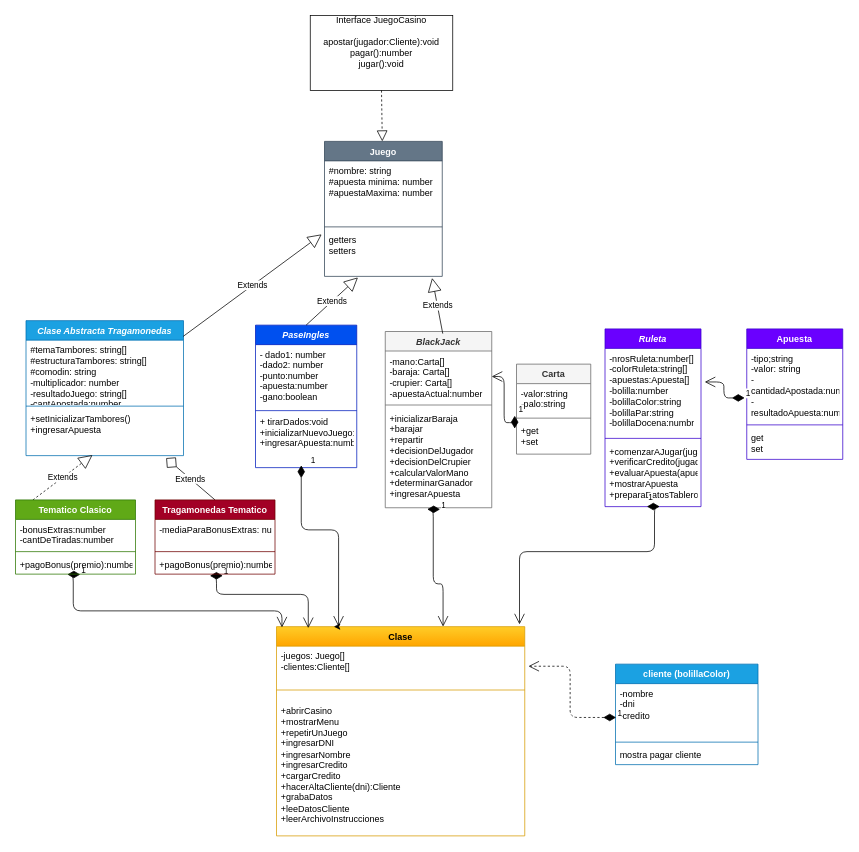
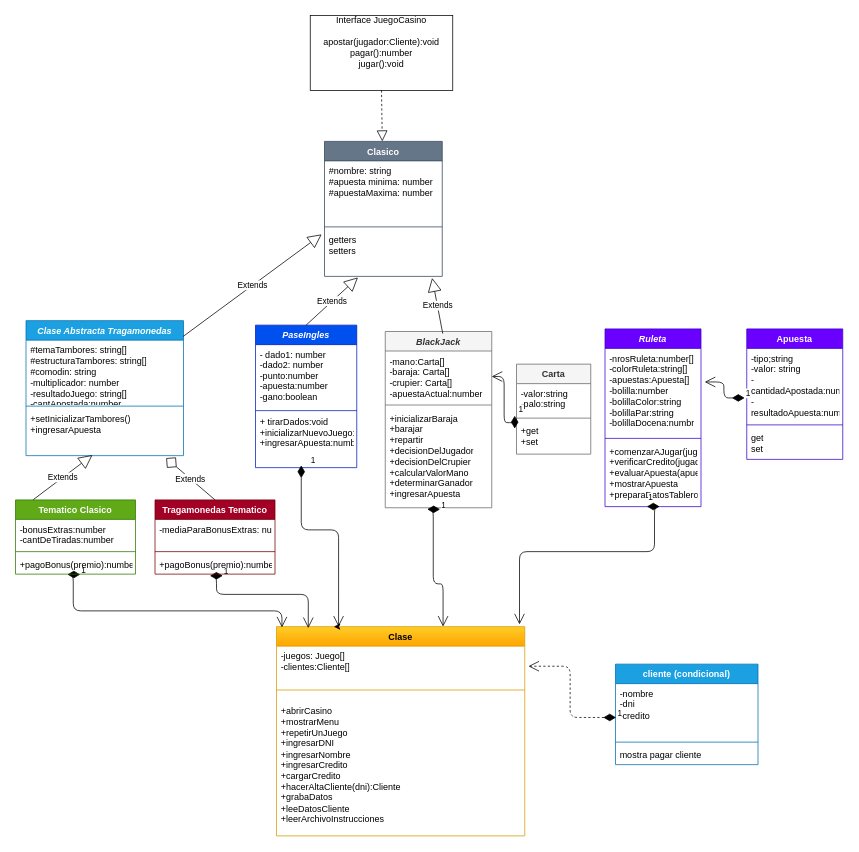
node "Juego": label "Juego" -> "Clasico"
edge "Tematico Clasico" -> "+setInicializarTambores() +ingresarApuesta": style dashed -> solid
node "cliente (bolillaColor)": label "cliente (bolillaColor)" -> "cliente (condicional)"
